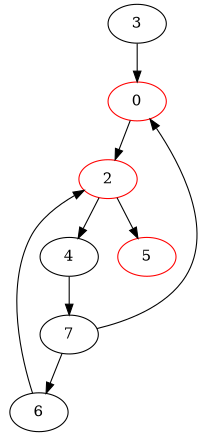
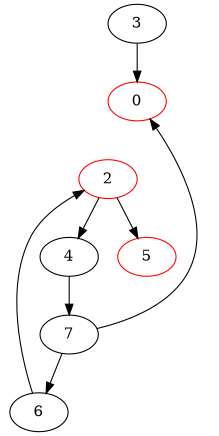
edge "0" -> "2": removed
